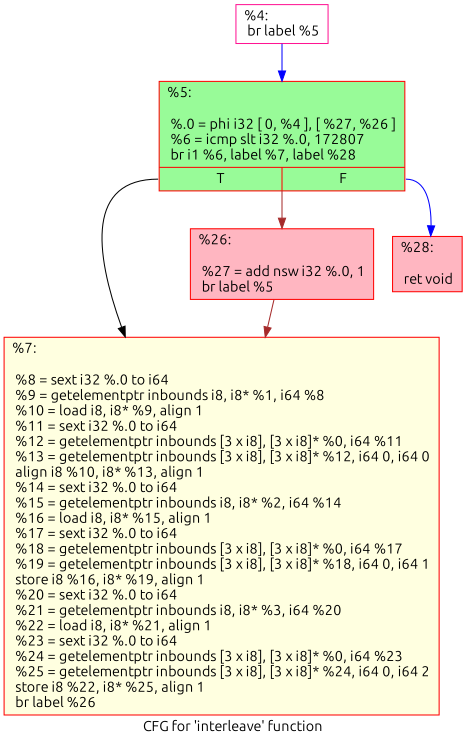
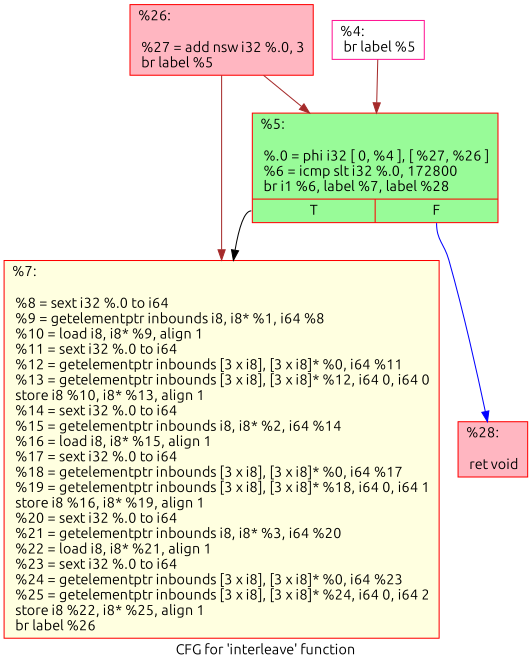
edge "%4:" -> "%5:": color blue -> brown
node "%5:": text "%6 = icmp slt i32 %.0, 172807" -> "%6 = icmp slt i32 %.0, 172800"
edge "%5:" -> "%26:": reversed
node "%26:": text "%27 = add nsw i32 %.0, 1" -> "%27 = add nsw i32 %.0, 3"
node "%7:": text "align i8 %10, i8* %13, align 1" -> "store i8 %10, i8* %13, align 1"
